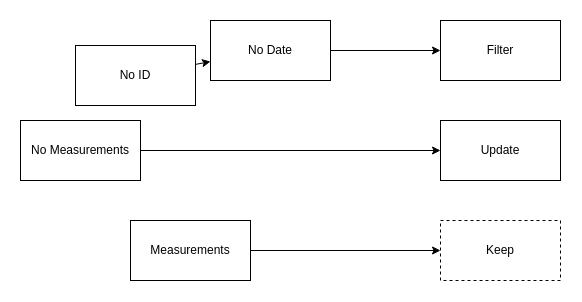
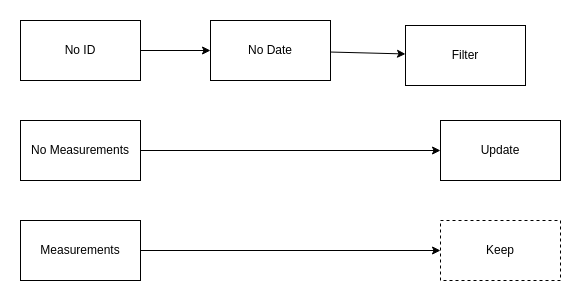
node "Filter": moved (501, 51) -> (466, 56)
node "No ID": moved (136, 76) -> (81, 51)
node "Measurements": moved (191, 251) -> (81, 251)
